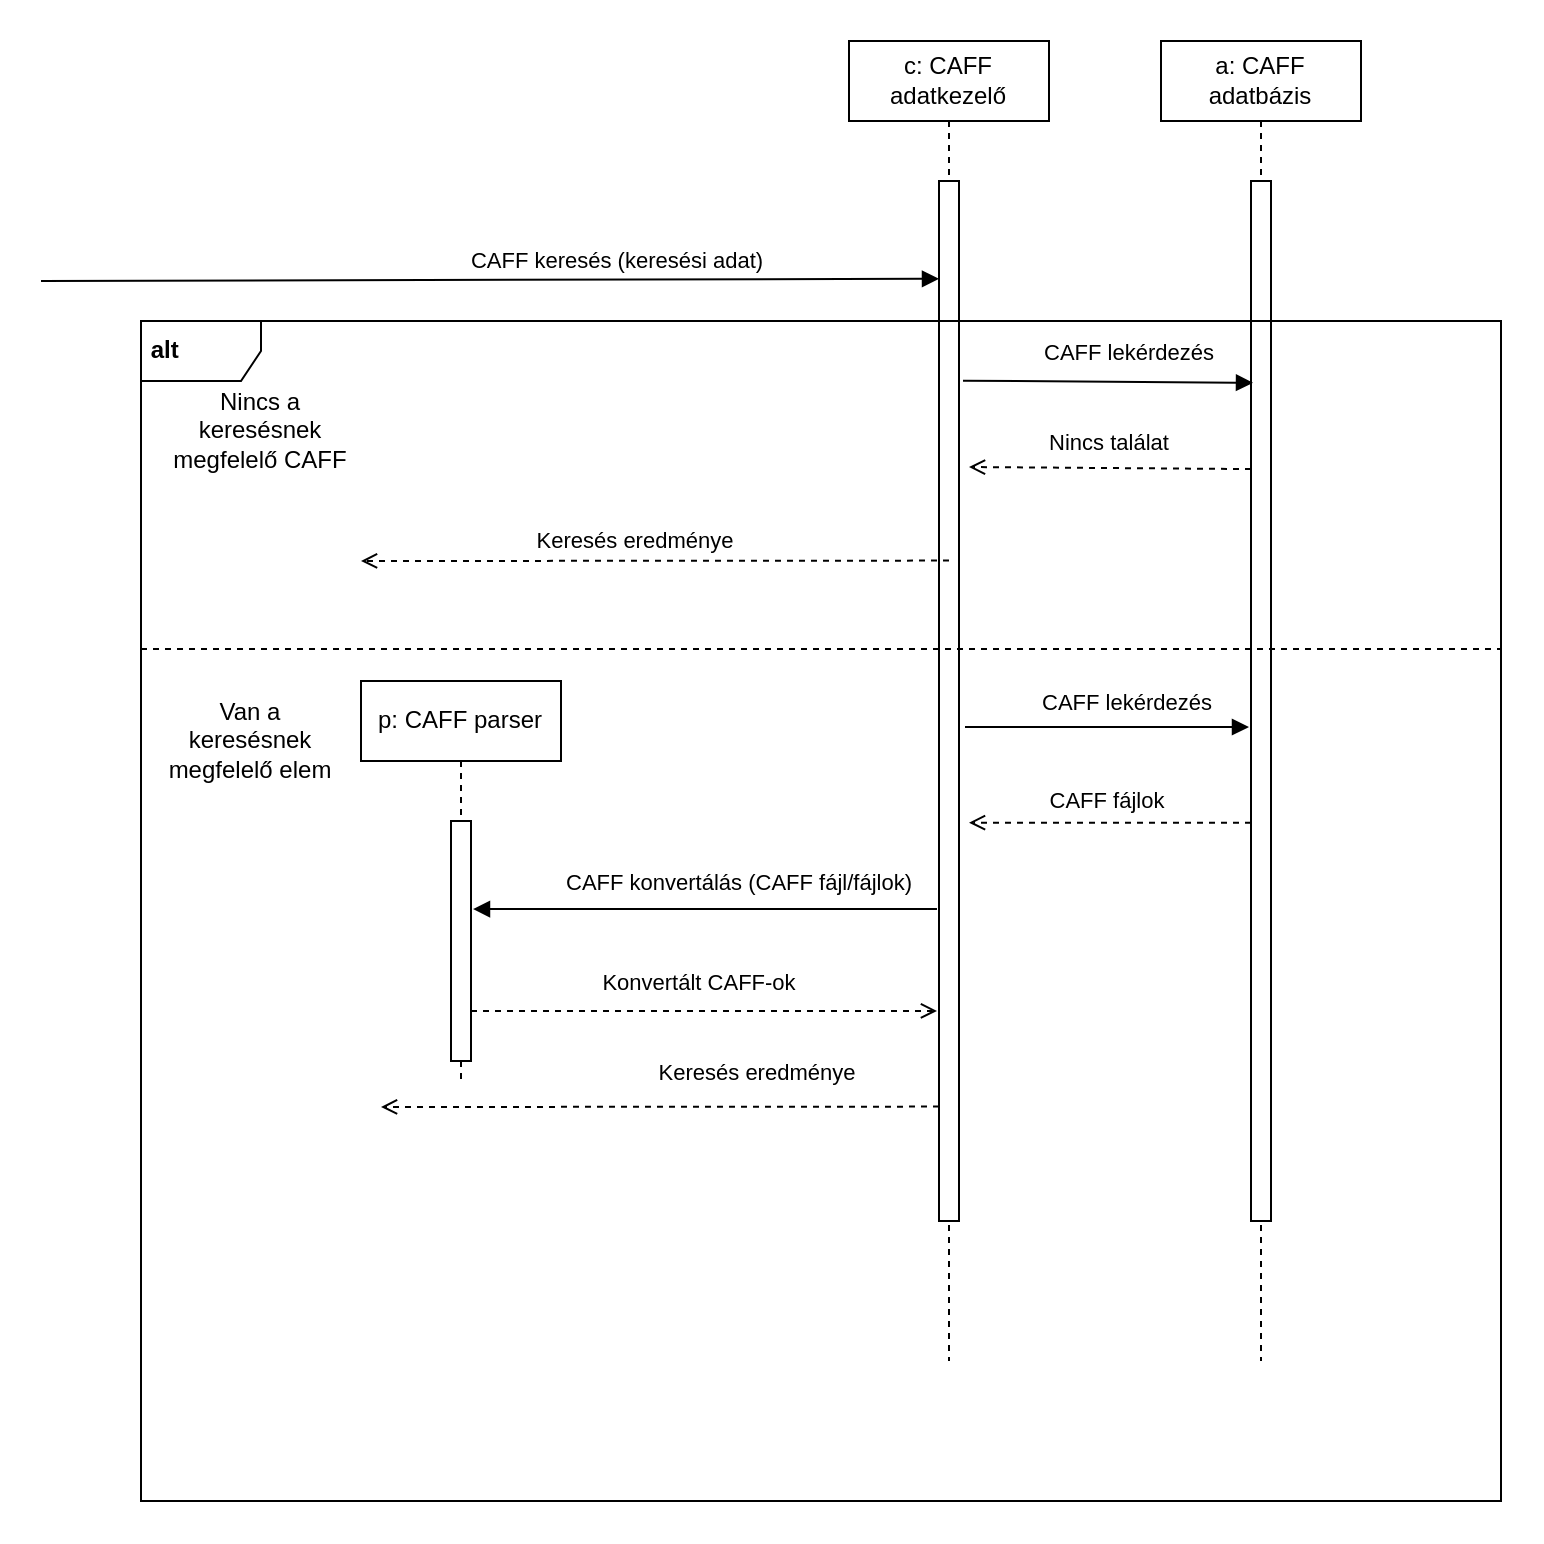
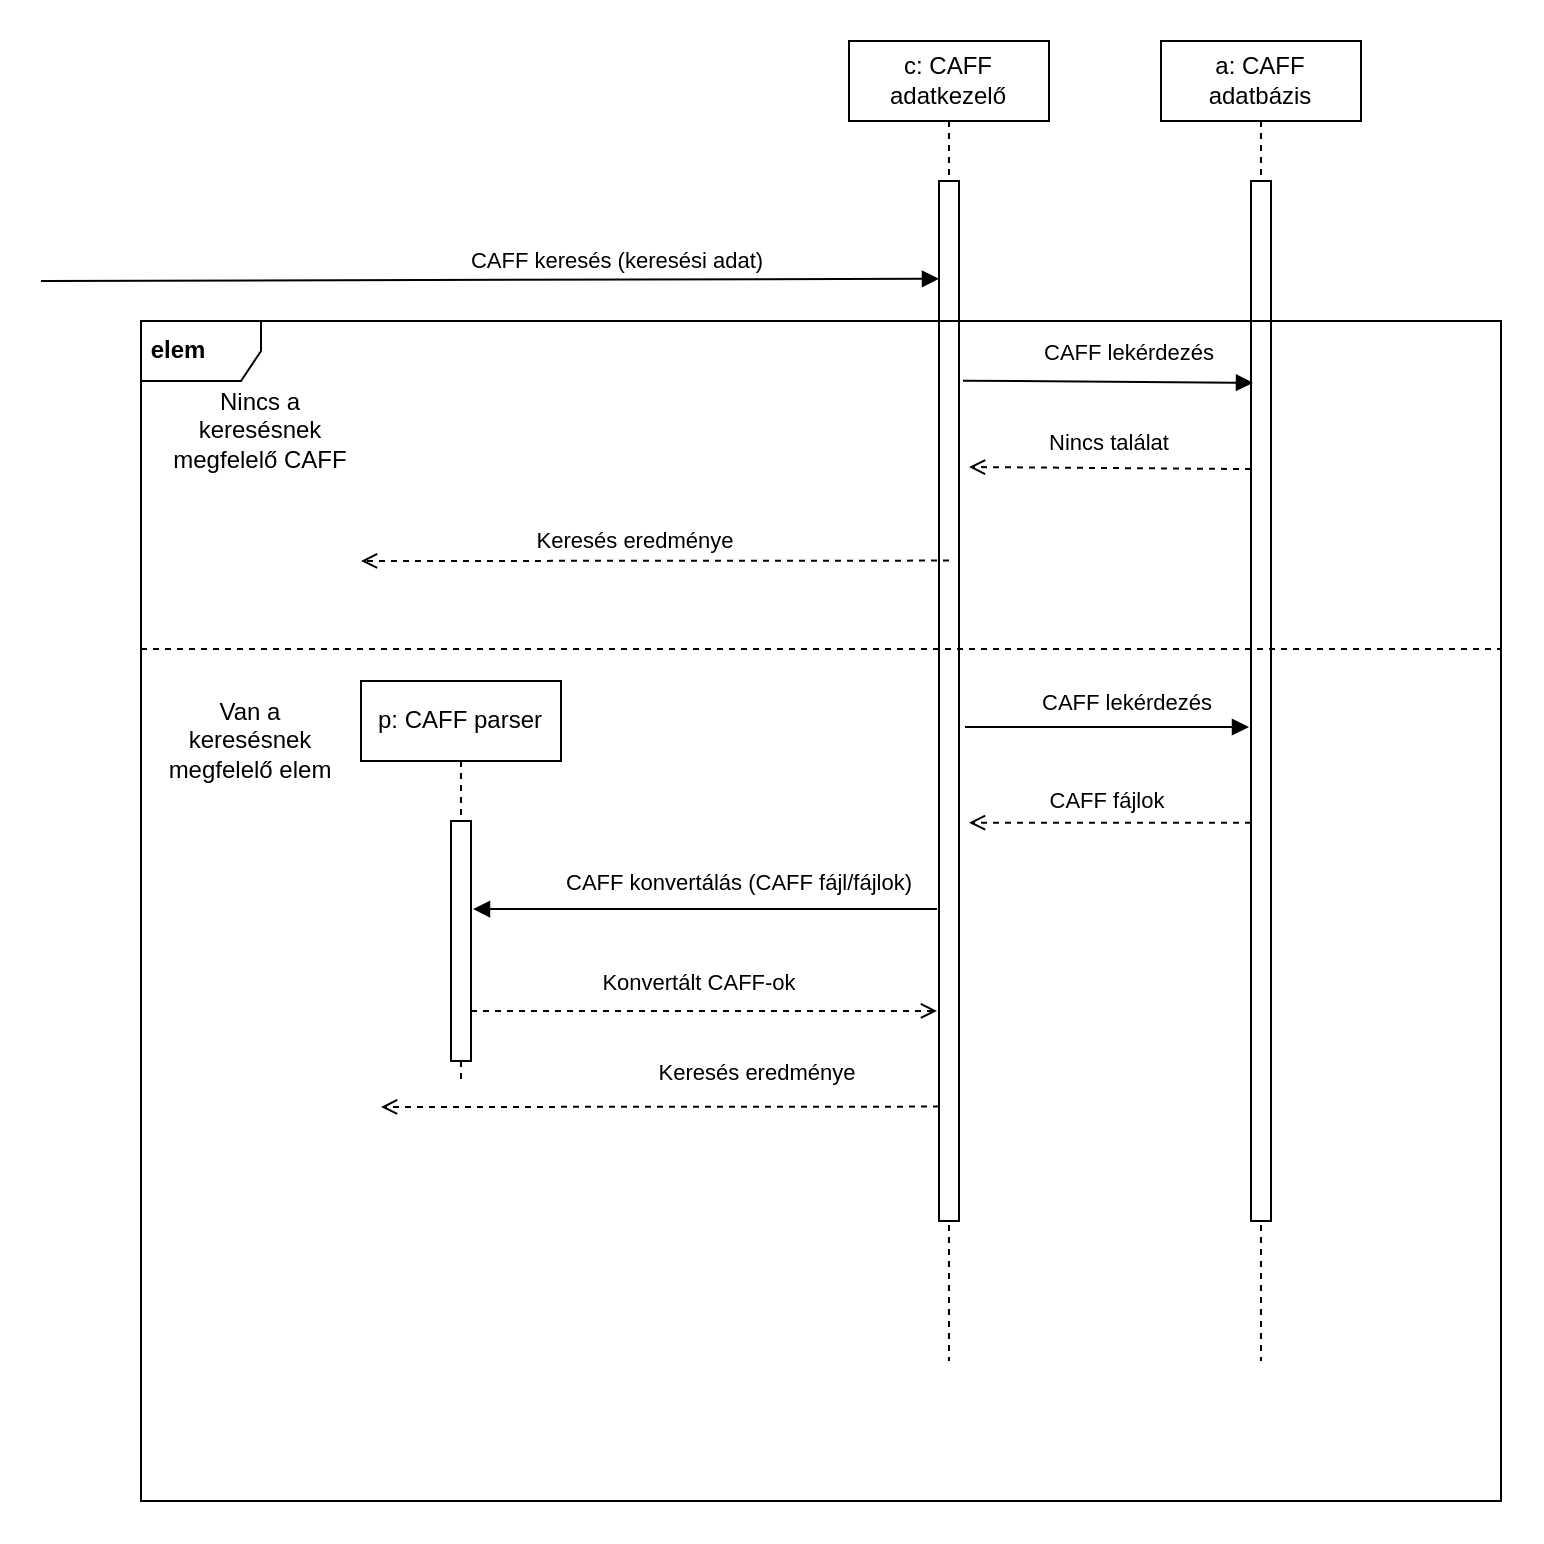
node "alt": label "alt" -> "elem"
